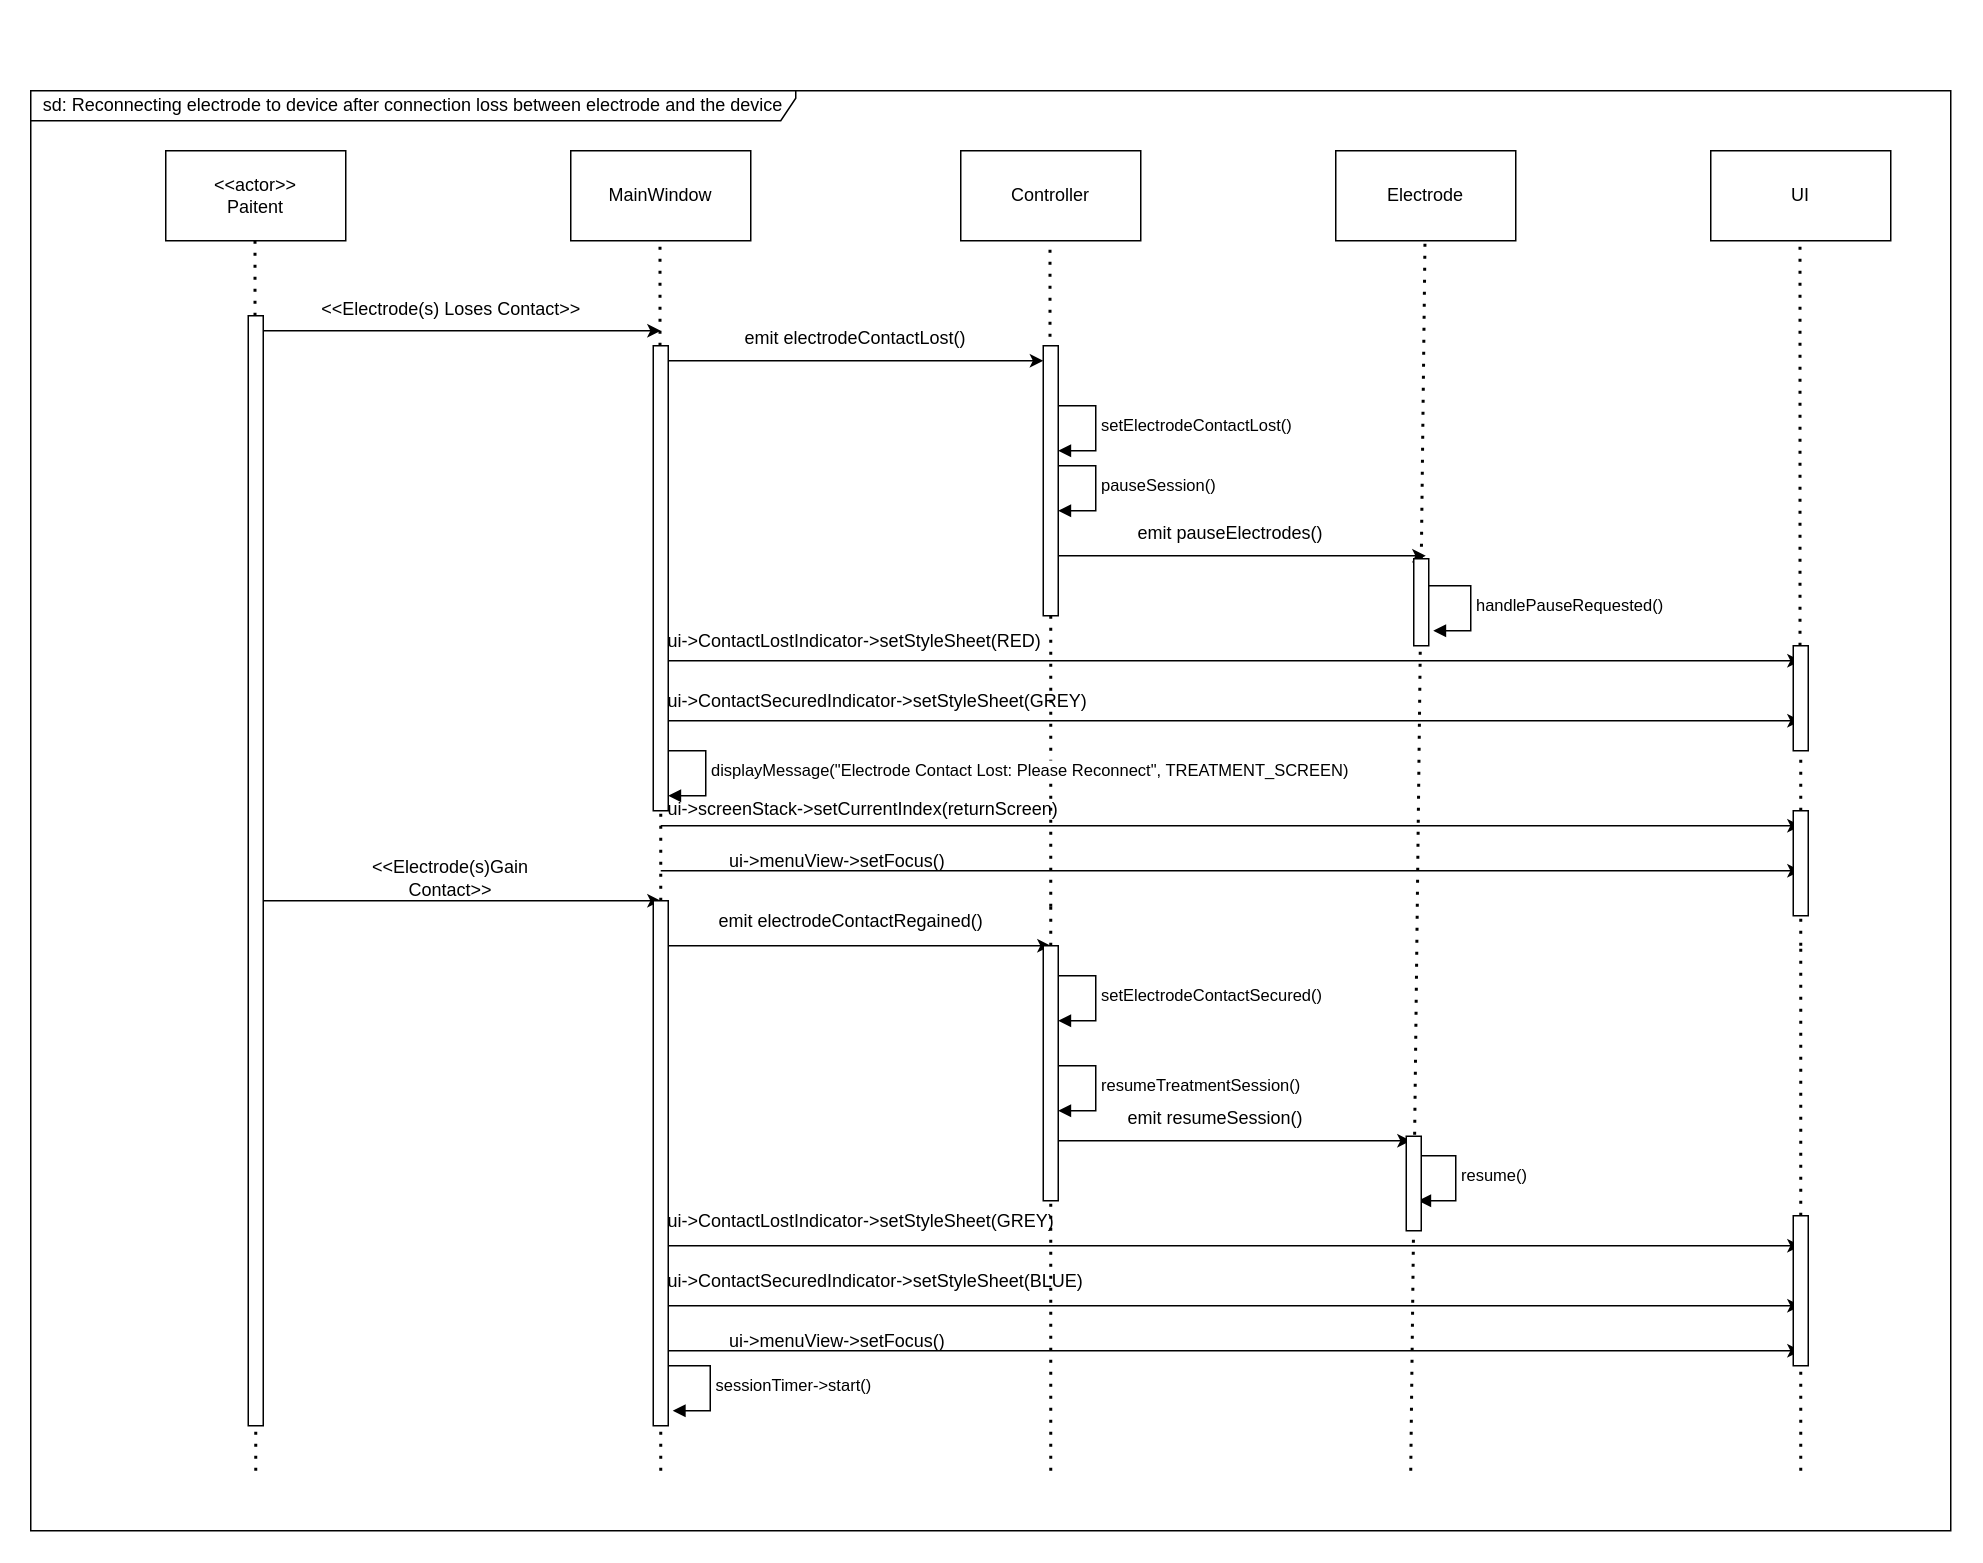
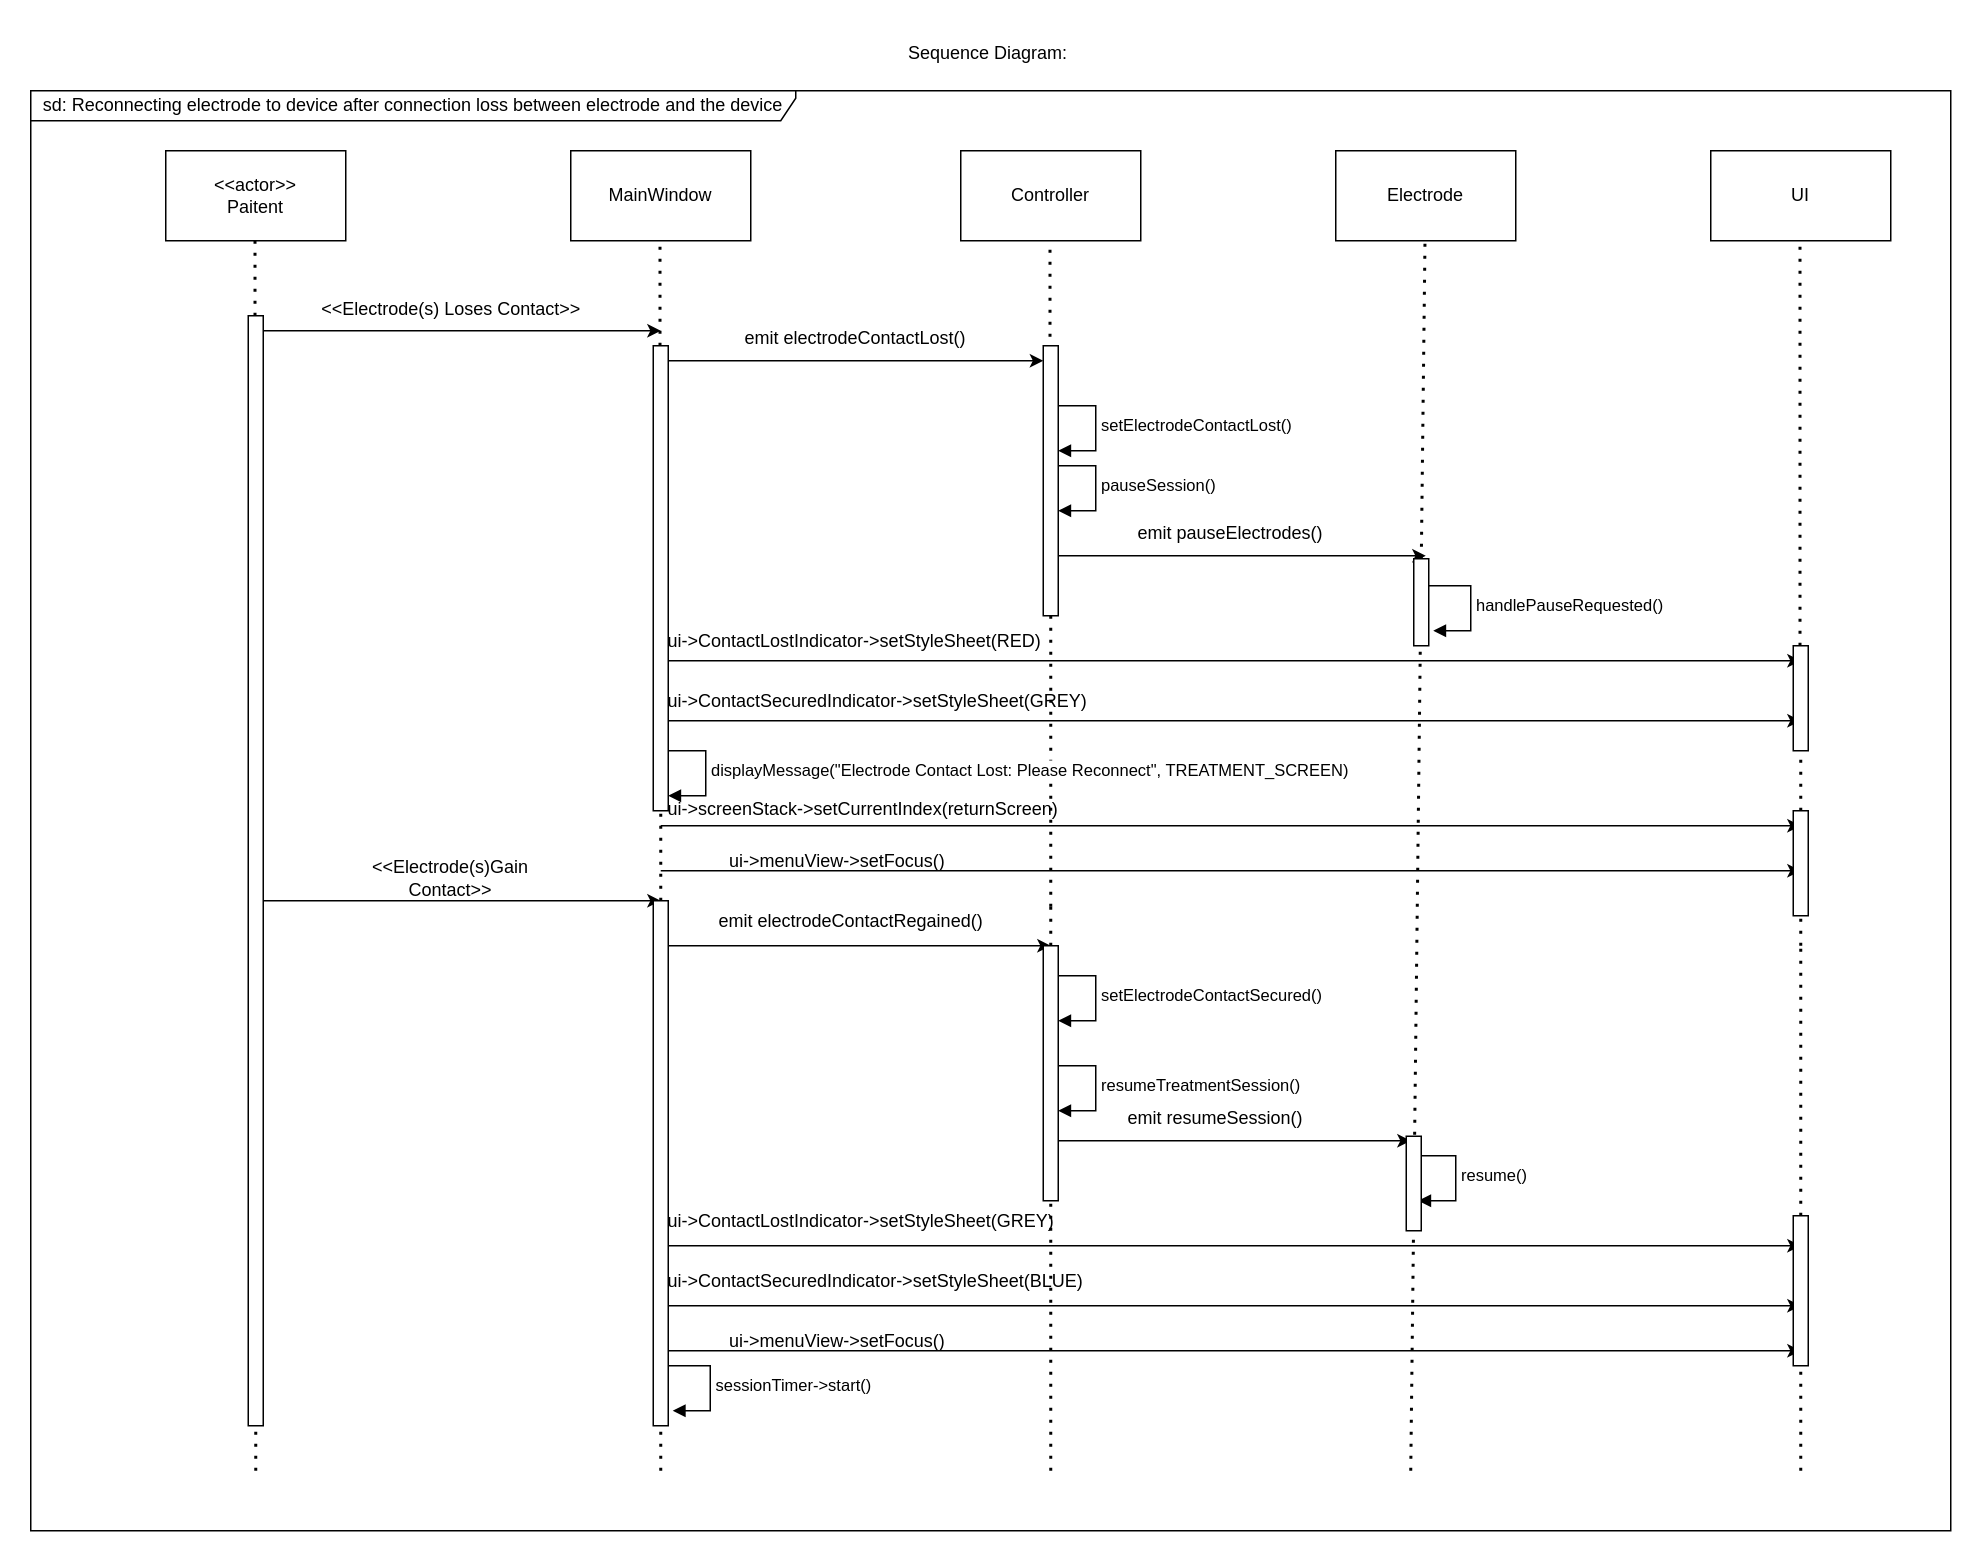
node "Sequence Diagram:": added
